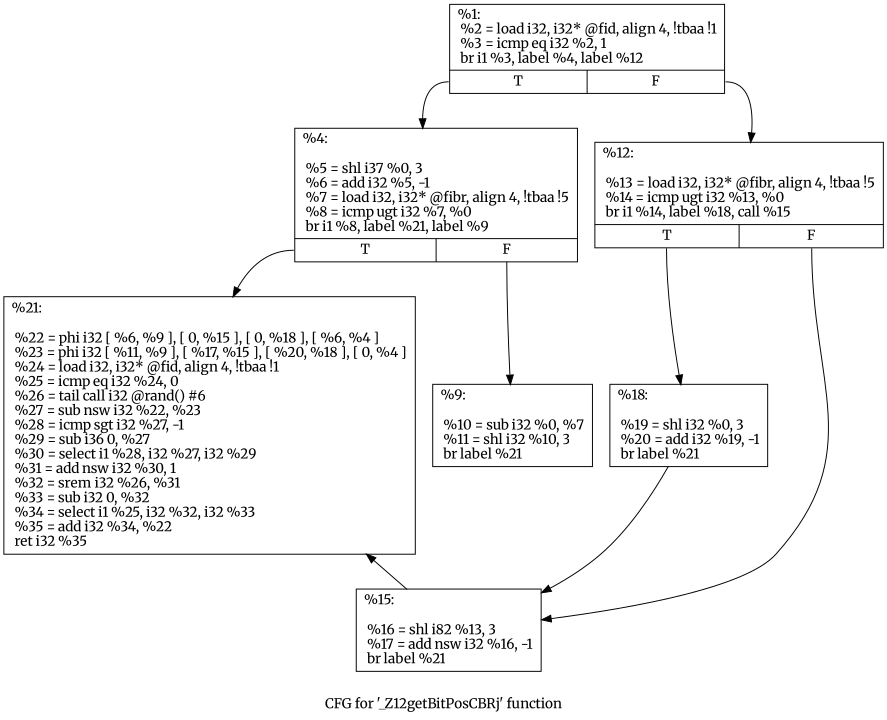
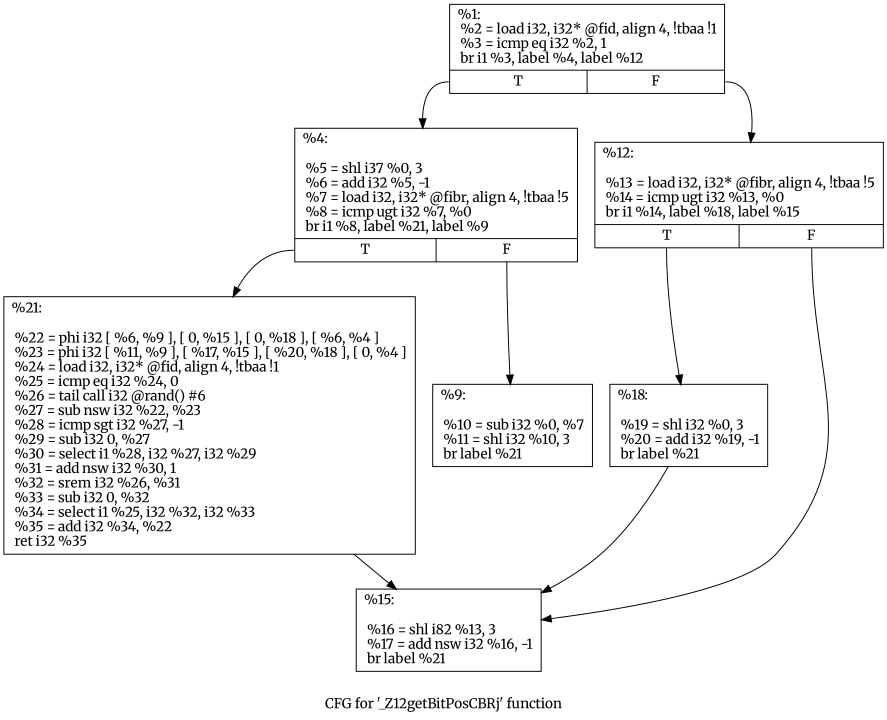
node "%12:": text "br i1 %14, label %18, call %15" -> "br i1 %14, label %18, label %15"
node "%21:": text "%29 = sub i36 0, %27" -> "%29 = sub i32 0, %27"
edge "%15:" -> "%21:": reversed
